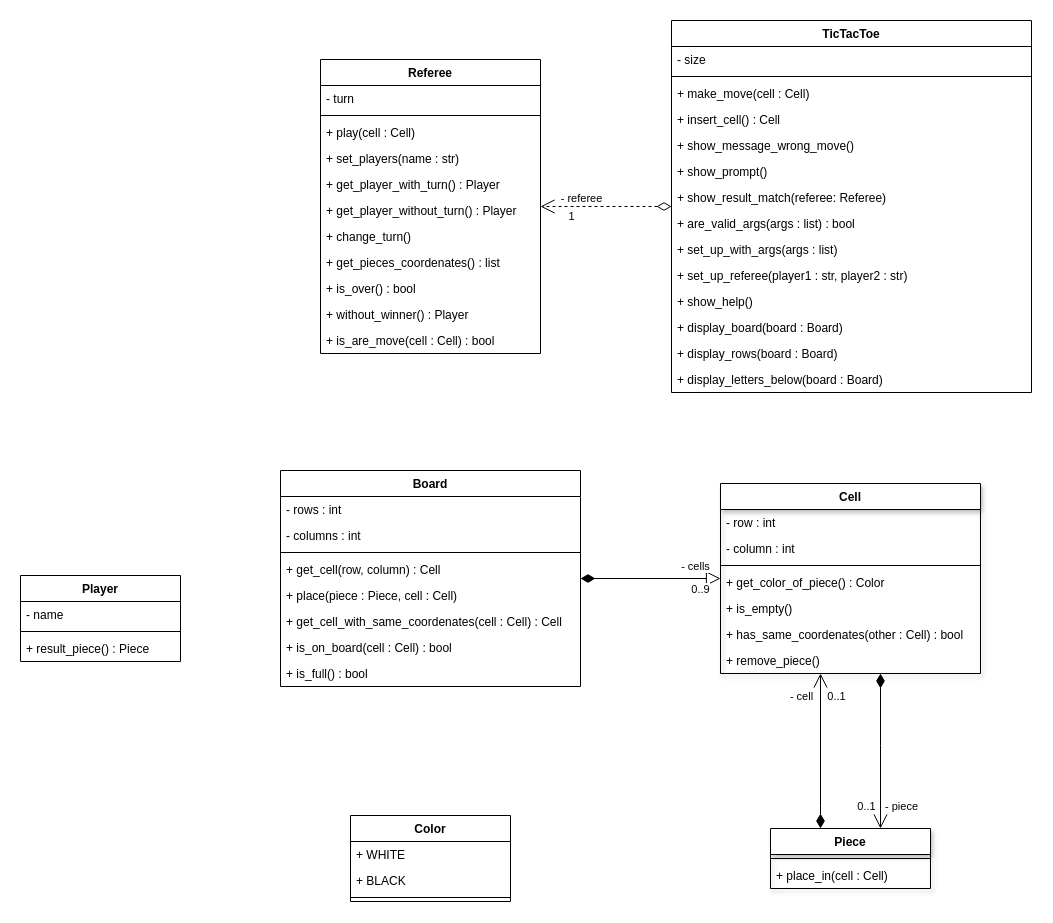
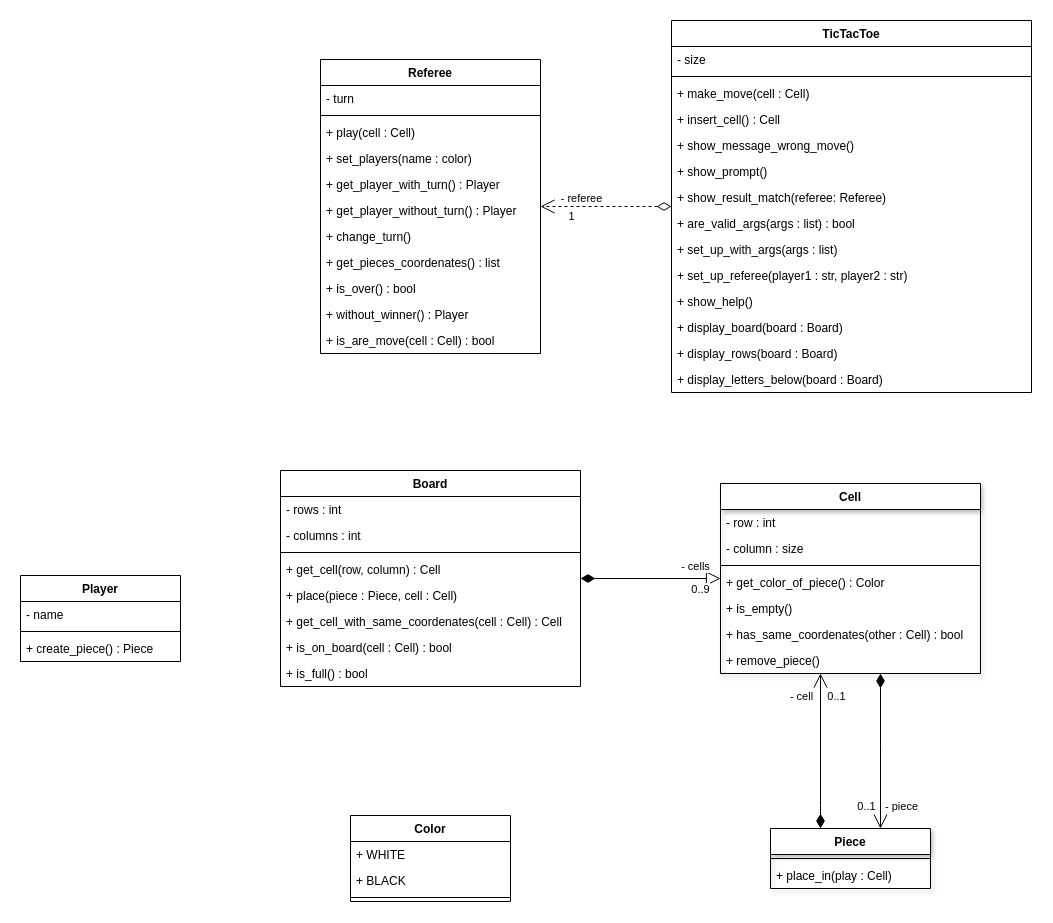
node "+ set_players(name : str)": label "+ set_players(name : str)" -> "+ set_players(name : color)"
node "- column : int": label "- column : int" -> "- column : size"
node "+ result_piece() : Piece": label "+ result_piece() : Piece" -> "+ create_piece() : Piece"
node "+ place_in(cell : Cell)": label "+ place_in(cell : Cell)" -> "+ place_in(play : Cell)"
